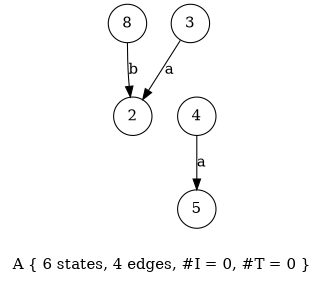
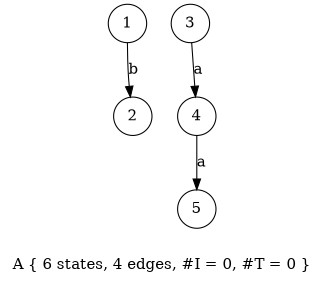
node "8": label "8" -> "1"
edge "3" -> "2": now "3" -> "4"
